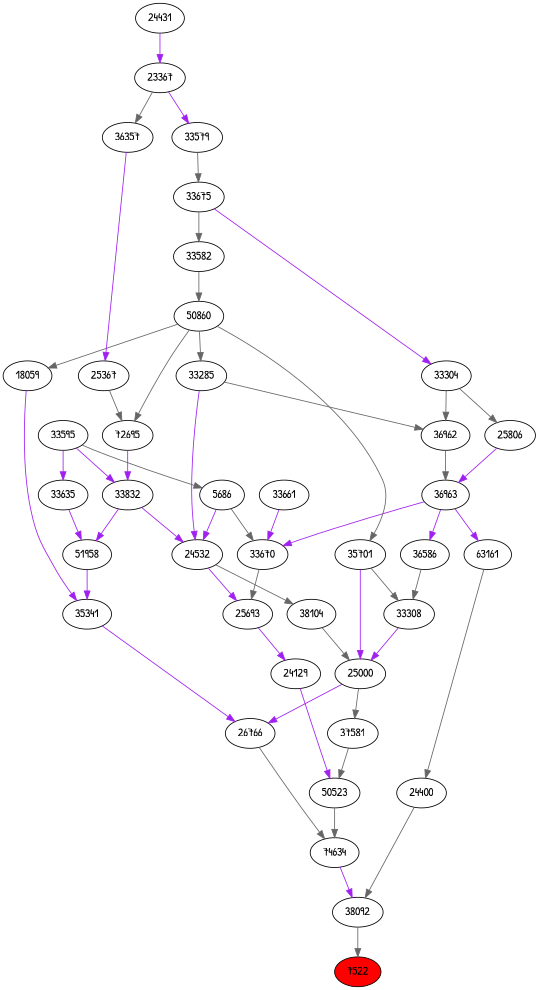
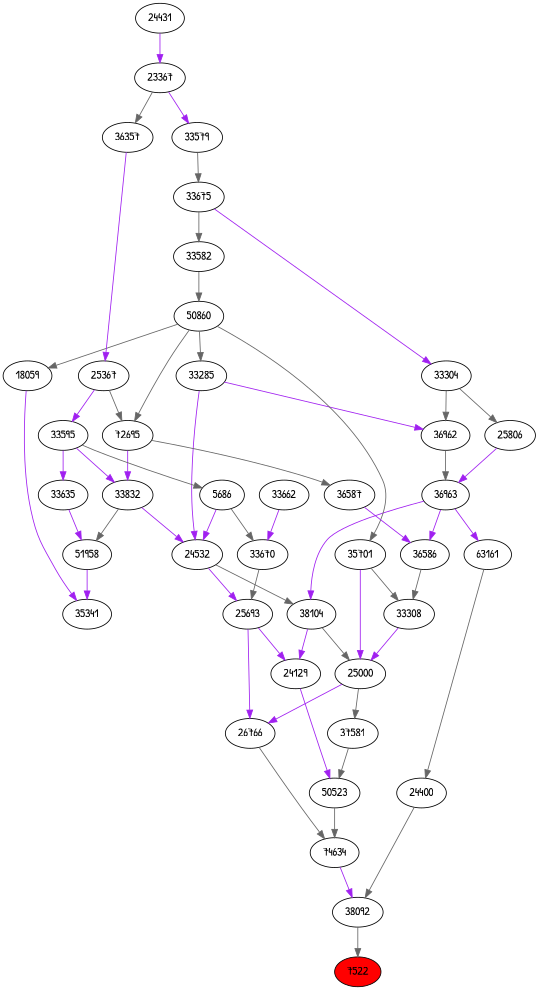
edge "25367" -> "33595": added
edge "33285" -> "36962": color gray40 -> purple
node "33661": label "33661" -> "33662"
node "36587": added
edge "33832" -> "51958": color purple -> gray40
edge "36963" -> "33670": now "36963" -> "38104"
edge "38104" -> "24129": added
edge "35341" -> "26766": now "25693" -> "26766"
